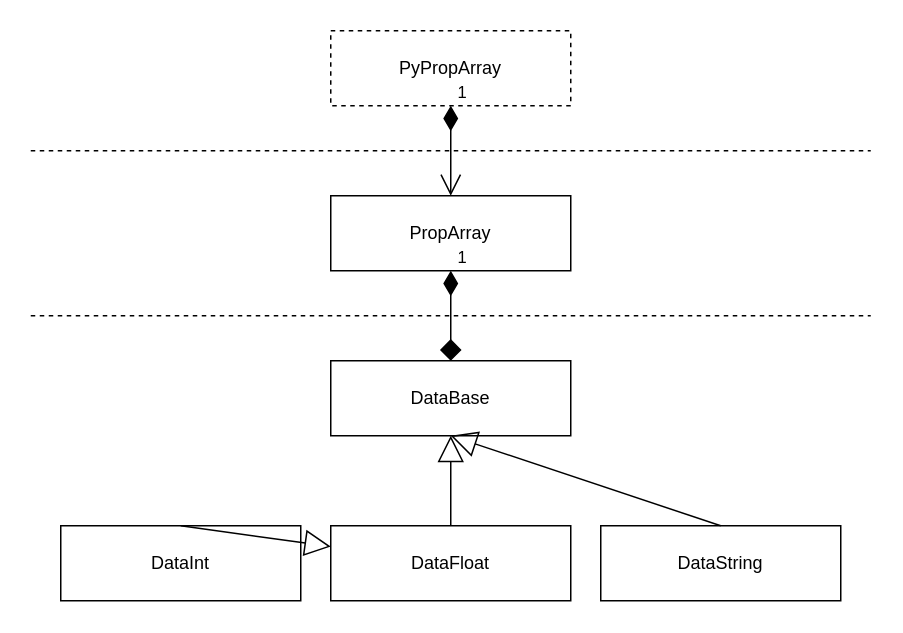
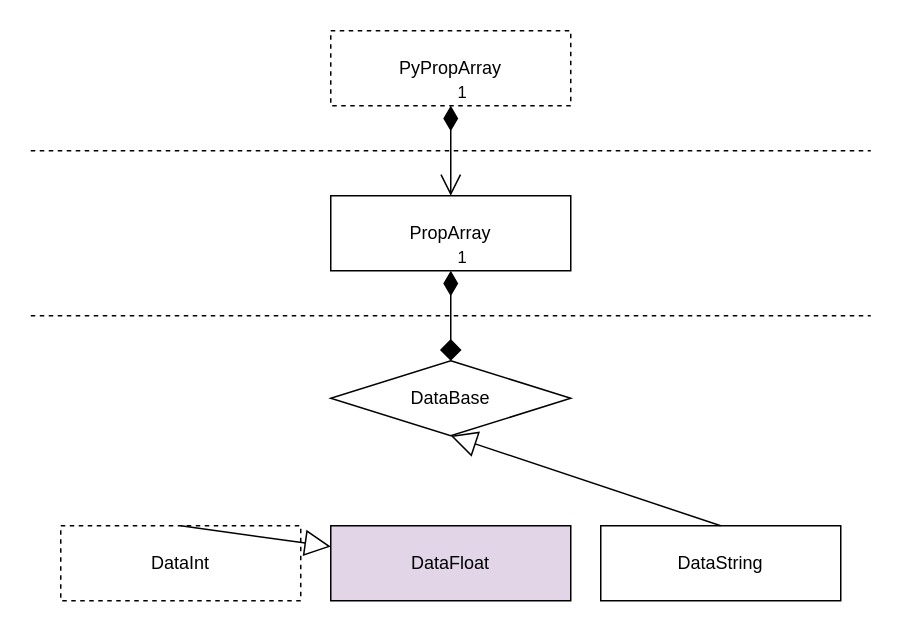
node "DataBase": shape rectangle -> diamond
edge "DataFloat" -> "DataBase": removed
node "DataInt": style solid -> dashed
node "DataFloat": fillcolor #ffffff -> #e1d5e7
